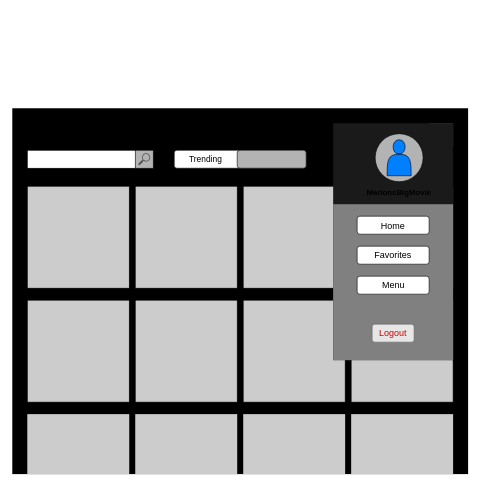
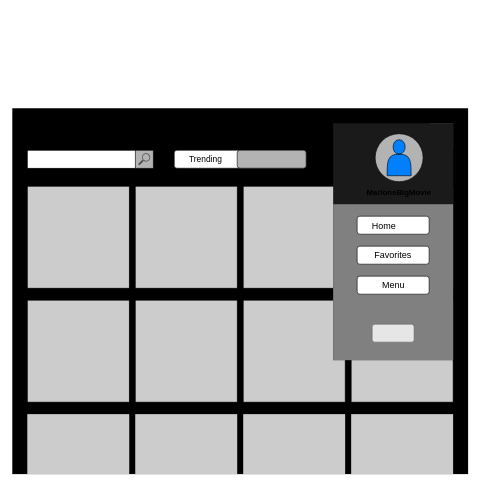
node "Home": moved (393, 225) -> (384, 225)
node "Logout": removed
